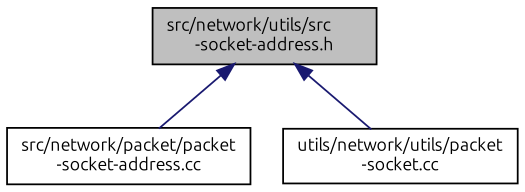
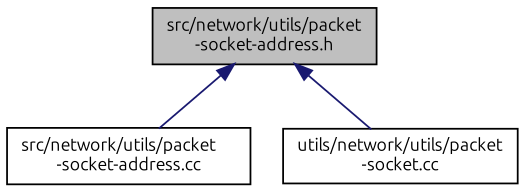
node "src/network/utils/src -socket-address.h": label "src/network/utils/src -socket-address.h" -> "src/network/utils/packet -socket-address.h"
node "src/network/packet/packet -socket-address.cc": label "src/network/packet/packet -socket-address.cc" -> "src/network/utils/packet -socket-address.cc"
